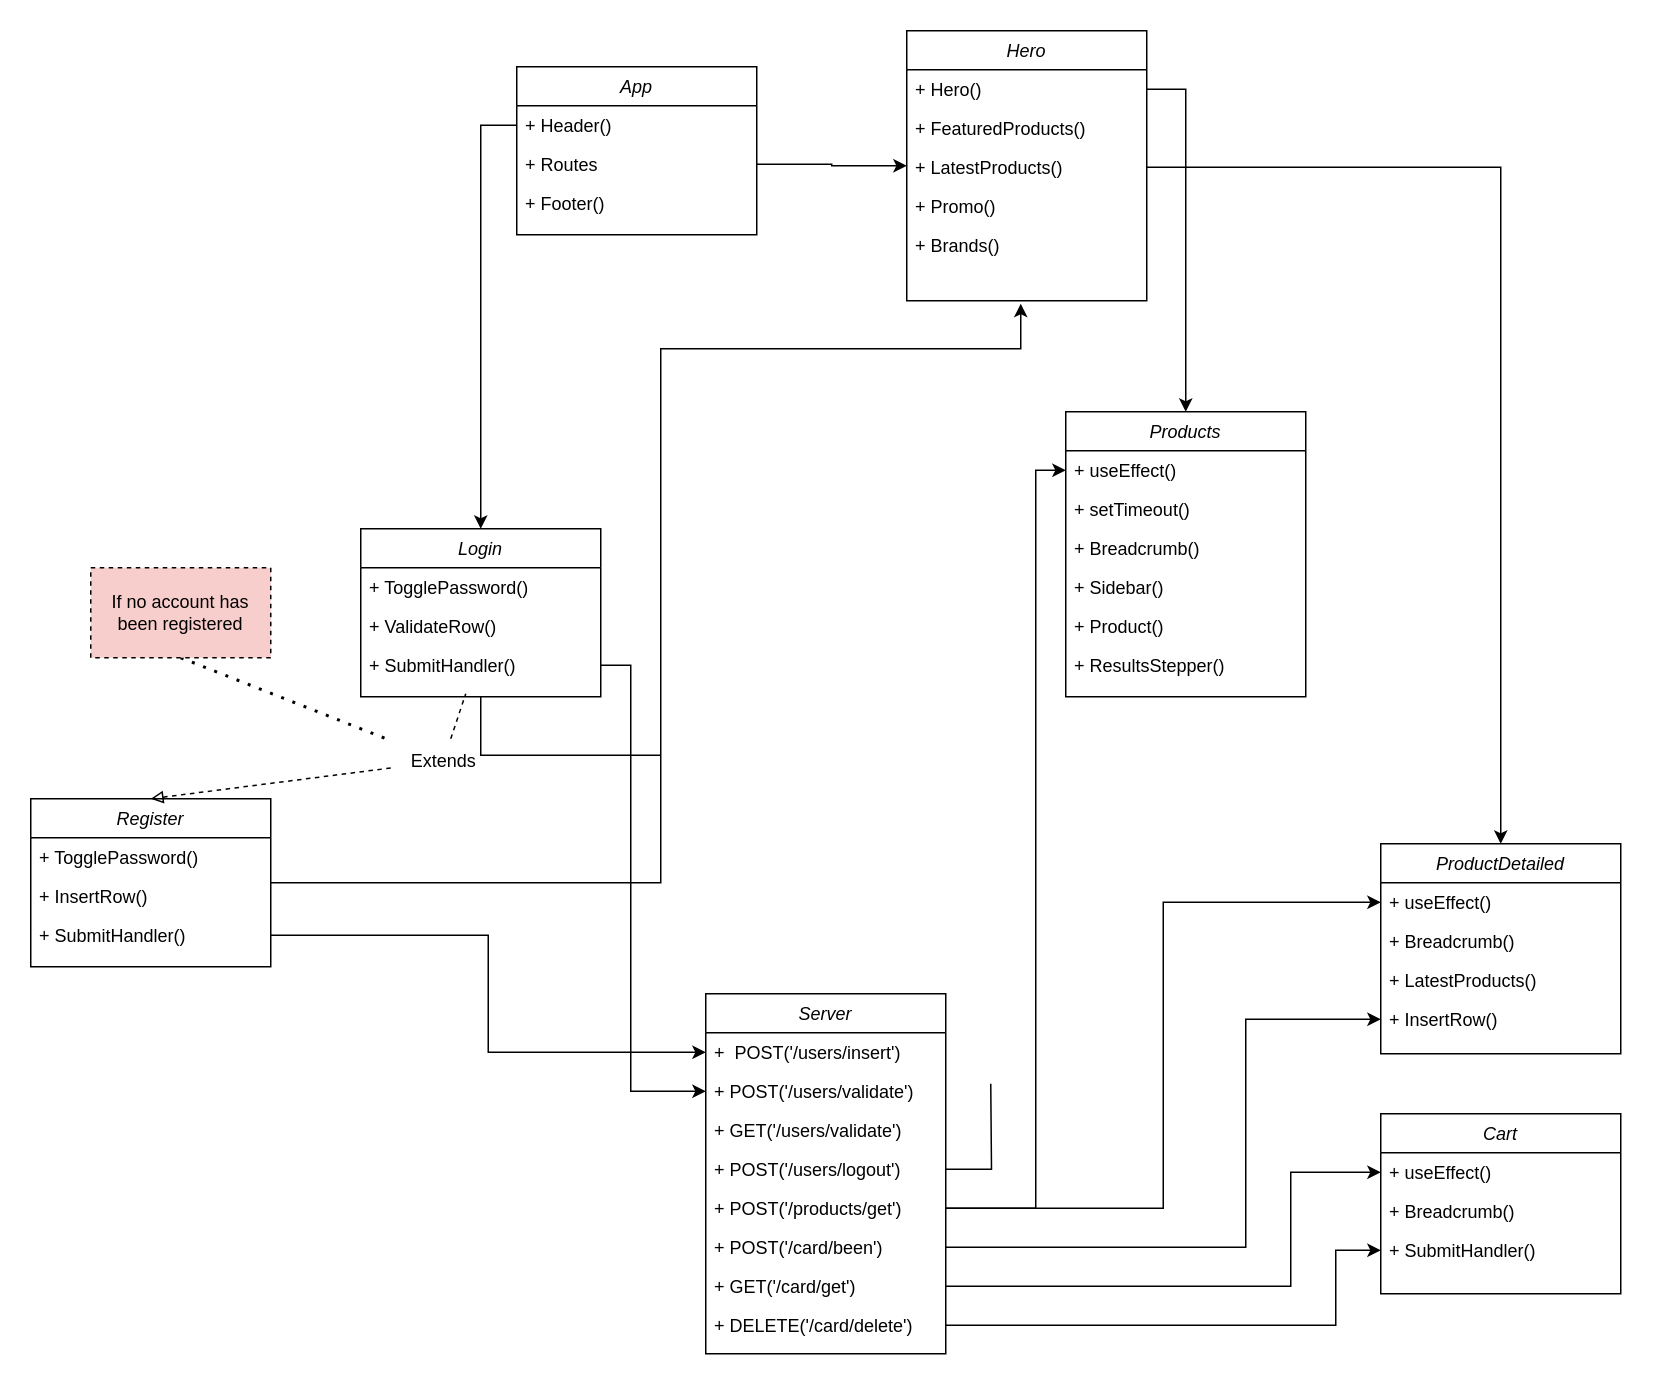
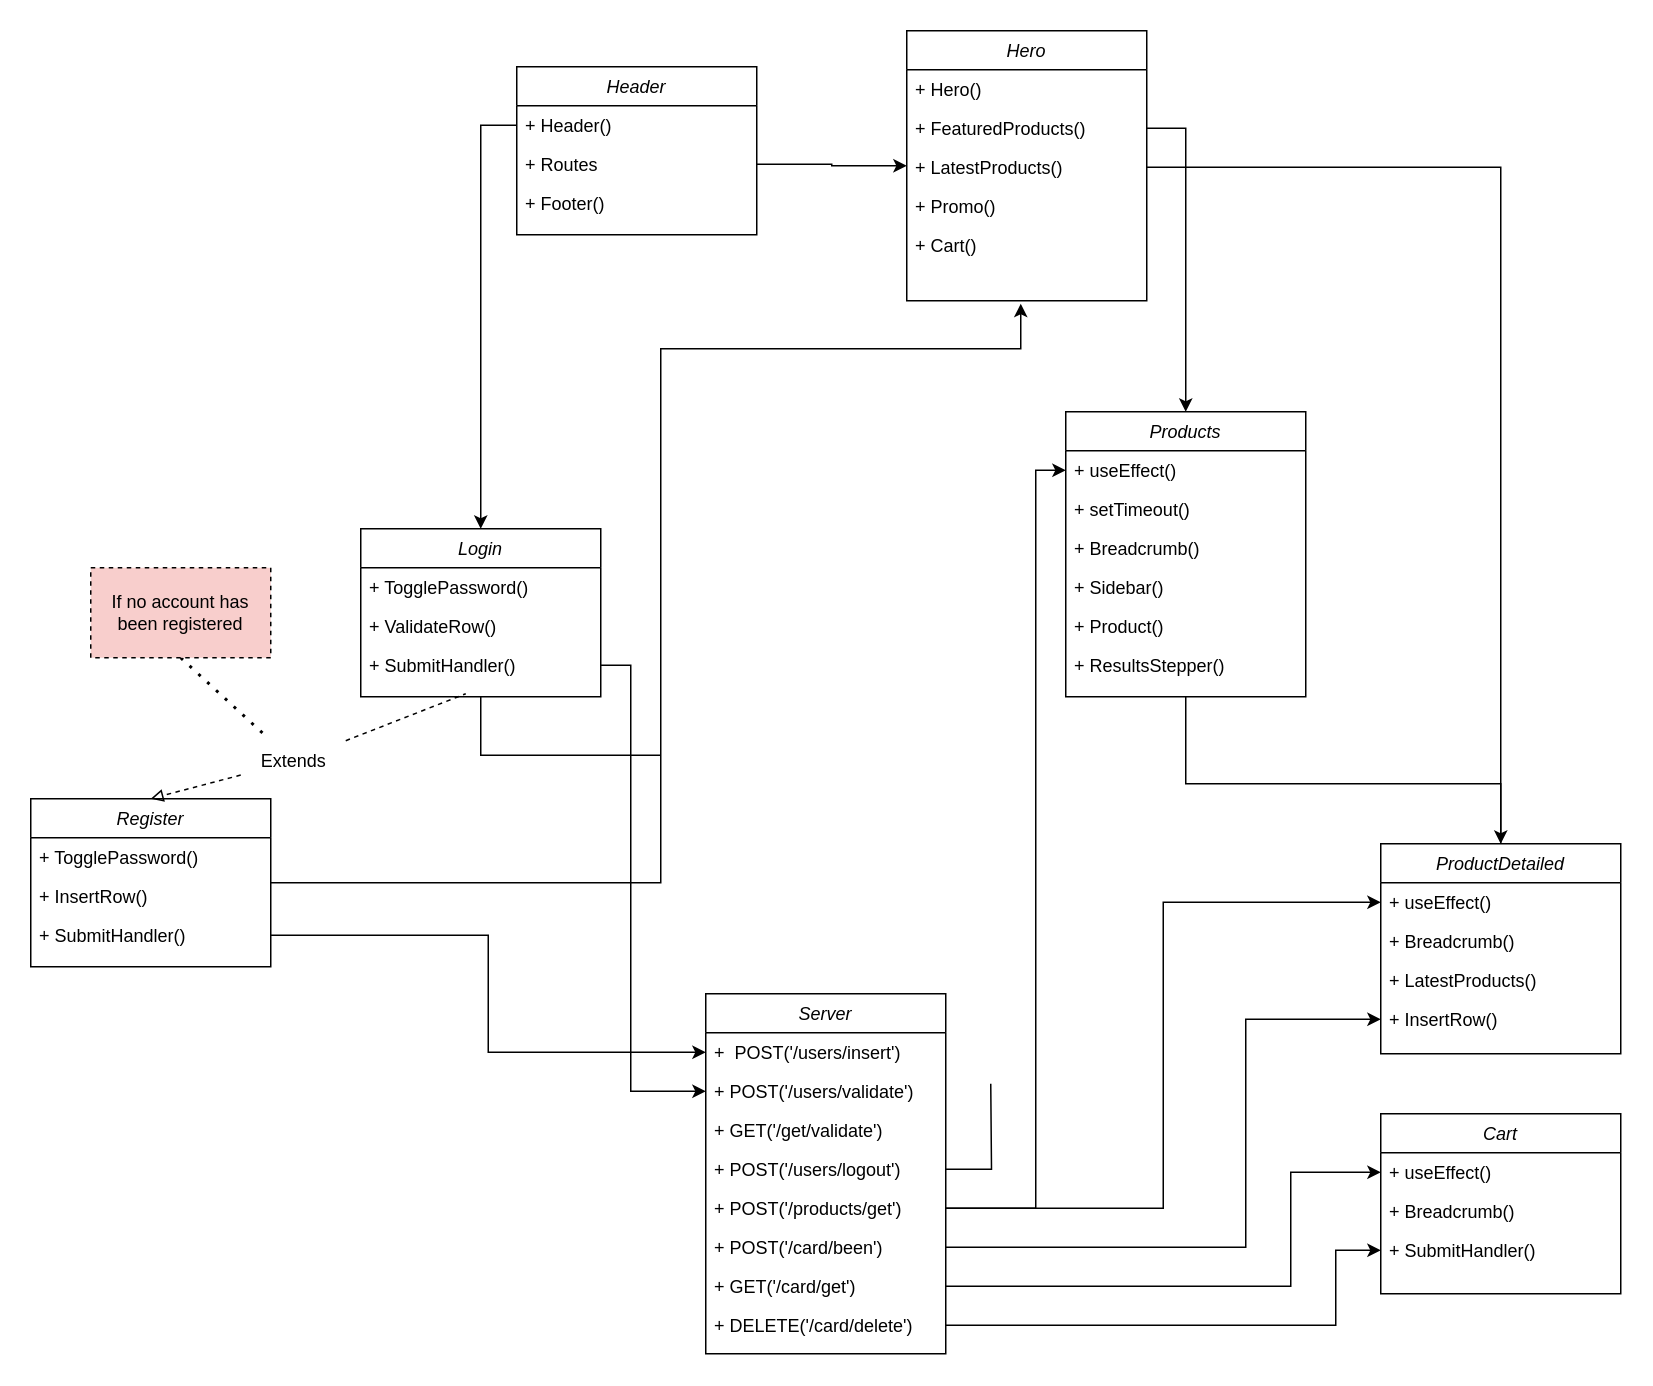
node "App": label "App" -> "Header"
edge "+ Hero()" -> "Products": removed
edge "+ FeaturedProducts()" -> "Products": added
node "+ Brands()": label "+ Brands()" -> "+ Cart()"
node "Extends": moved (443, 761) -> (293, 761)
edge "Products" -- "ProductDetailed": added
node "+ GET('/users/validate')": label "+ GET('/users/validate')" -> "+ GET('/get/validate')"
